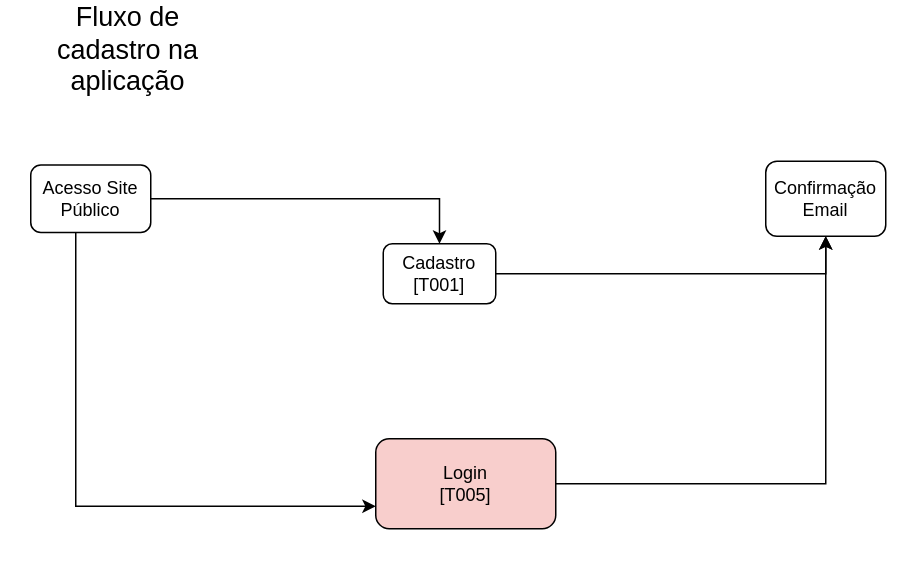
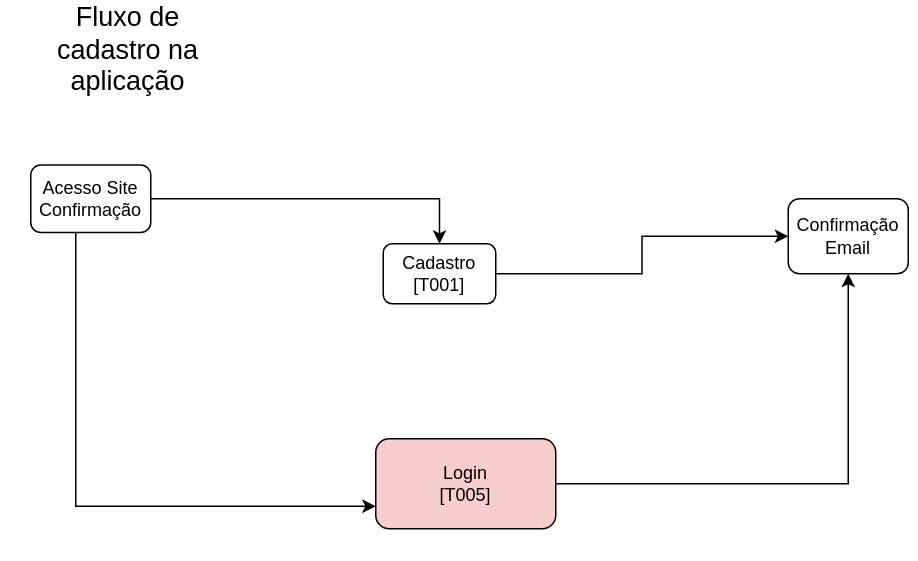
node "Acesso Site Público": label "Acesso Site Público" -> "Acesso Site Confirmação"
node "Confirmação Email": moved (826, 199) -> (848, 236)
